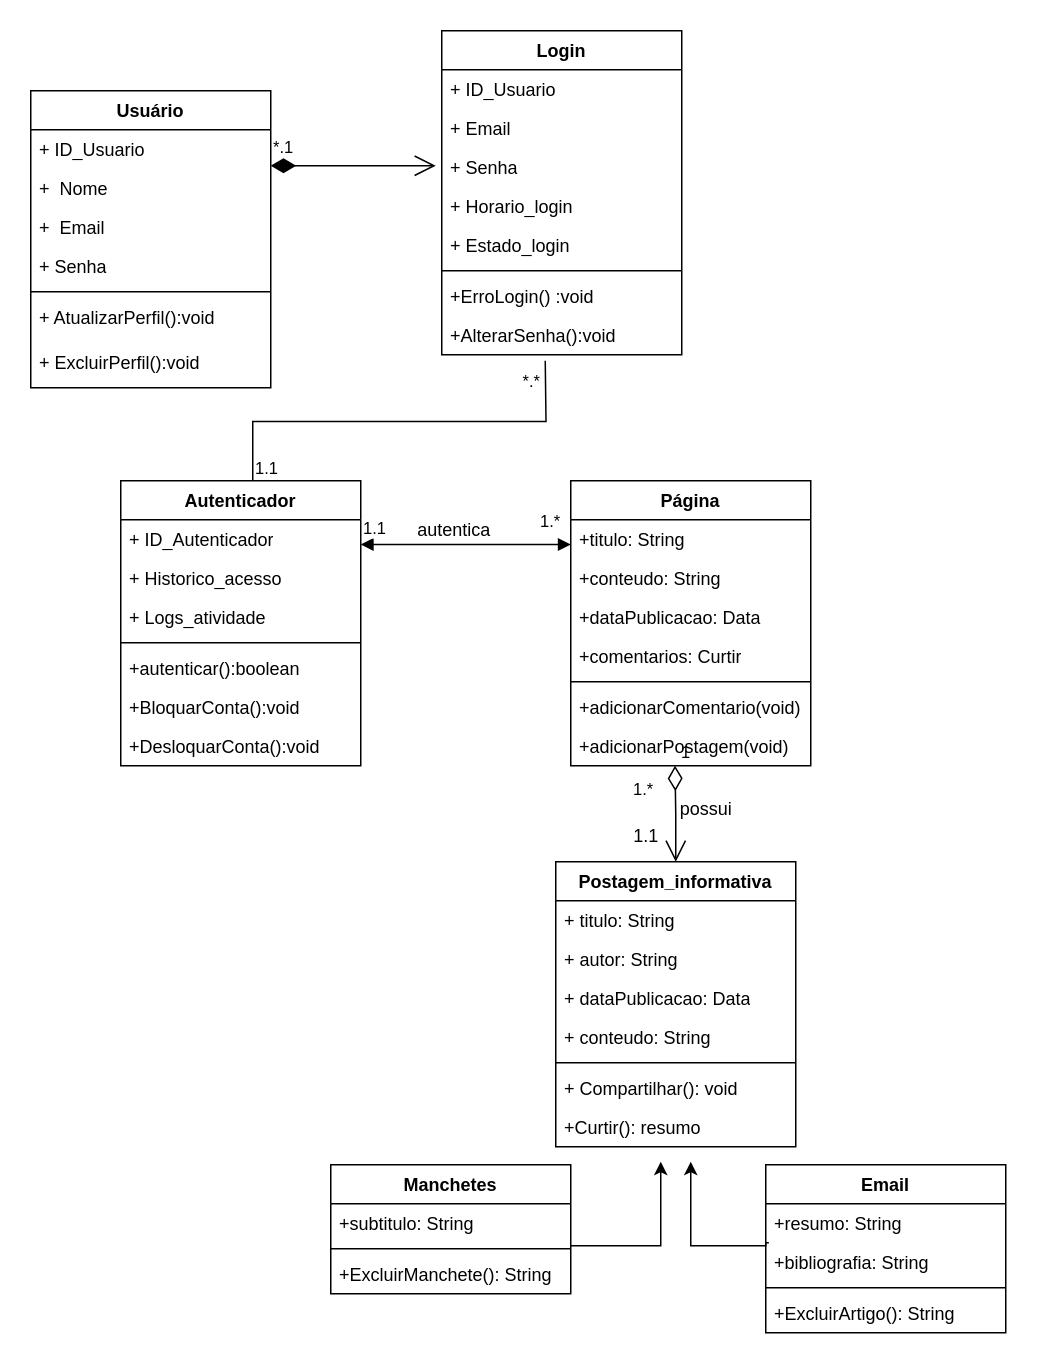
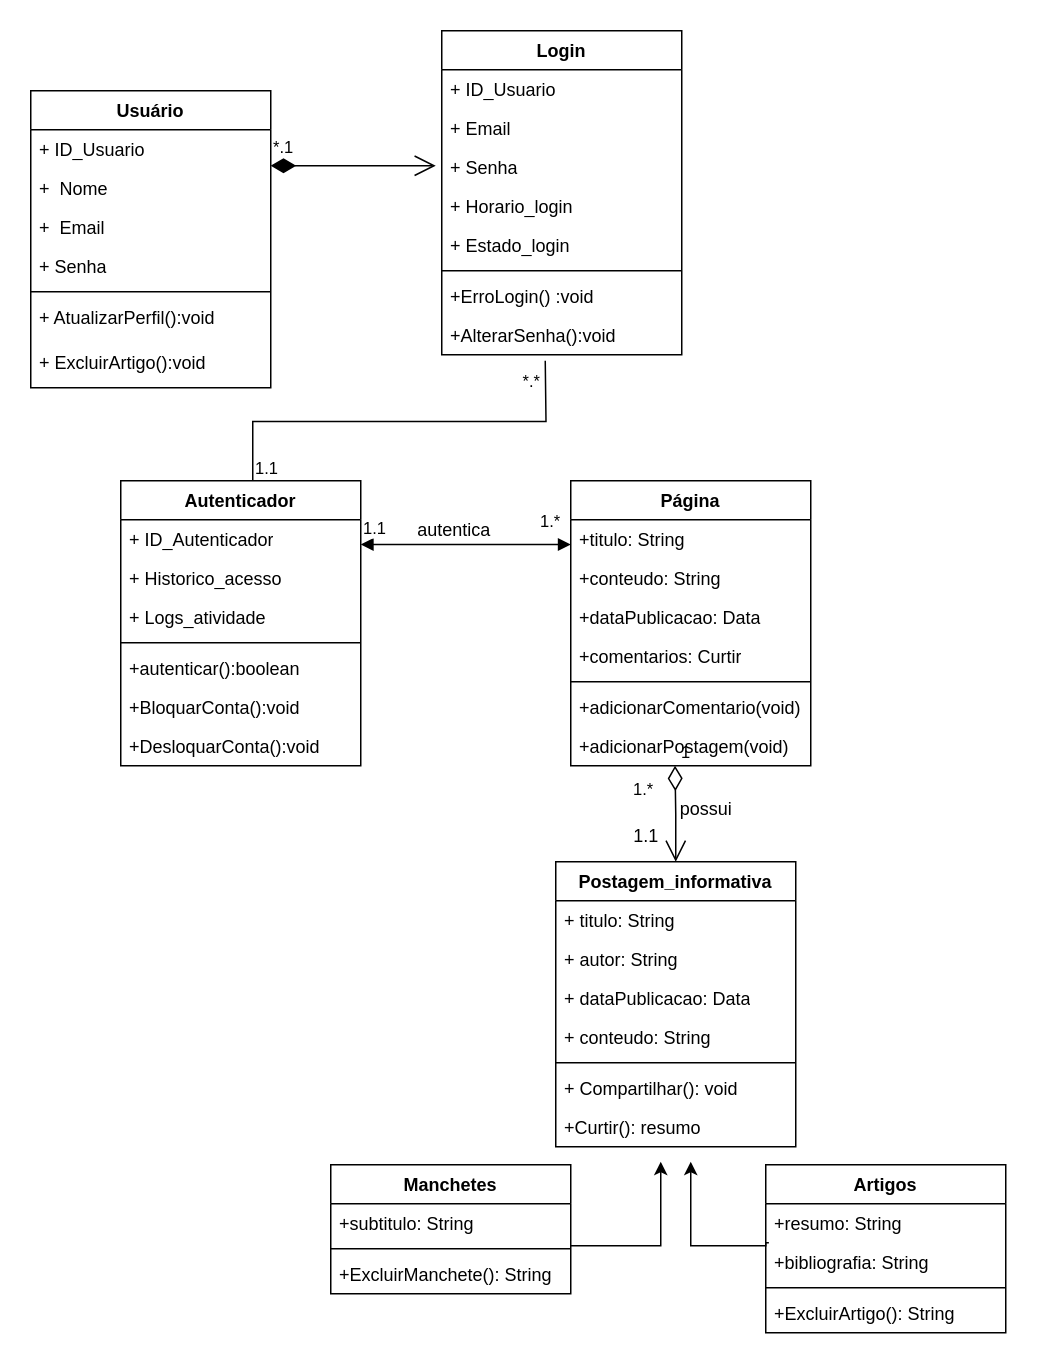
node "+ ExcluirPerfil():void": label "+ ExcluirPerfil():void" -> "+ ExcluirArtigo():void"
node "Email": label "Email" -> "Artigos"
